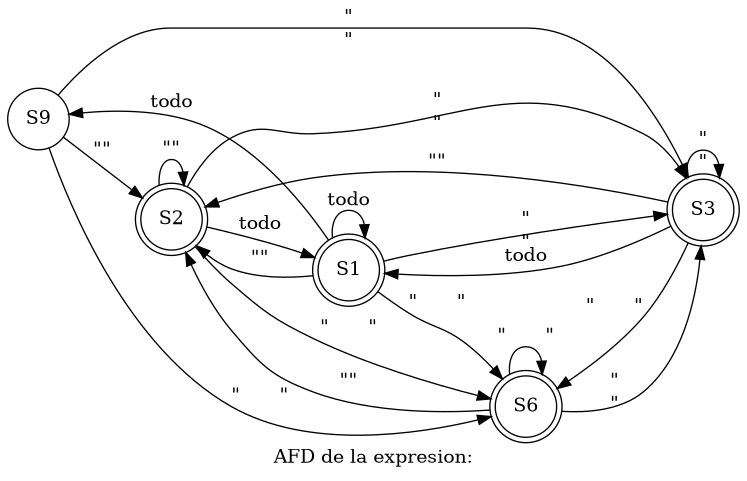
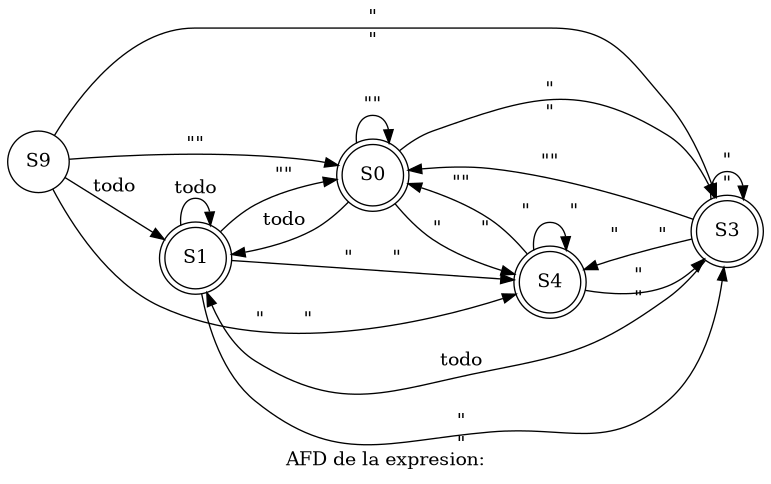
edge "S1" -> "S9": reversed
node "S2": label "S2" -> "S0"
node "S6": label "S6" -> "S4"
